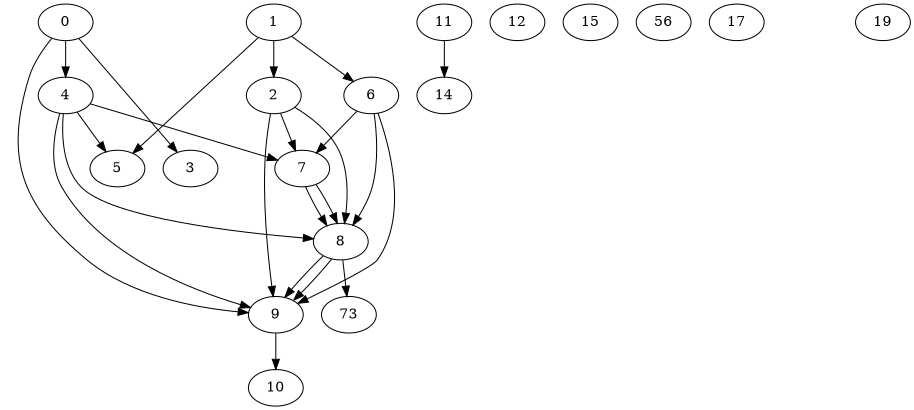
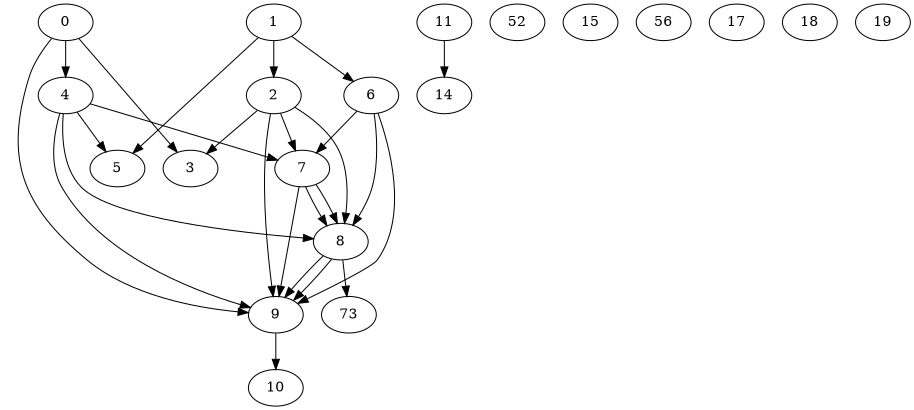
node "12": label "12" -> "52"
node "18": added
edge "2" -> "3": added
edge "7" -> "9": added
